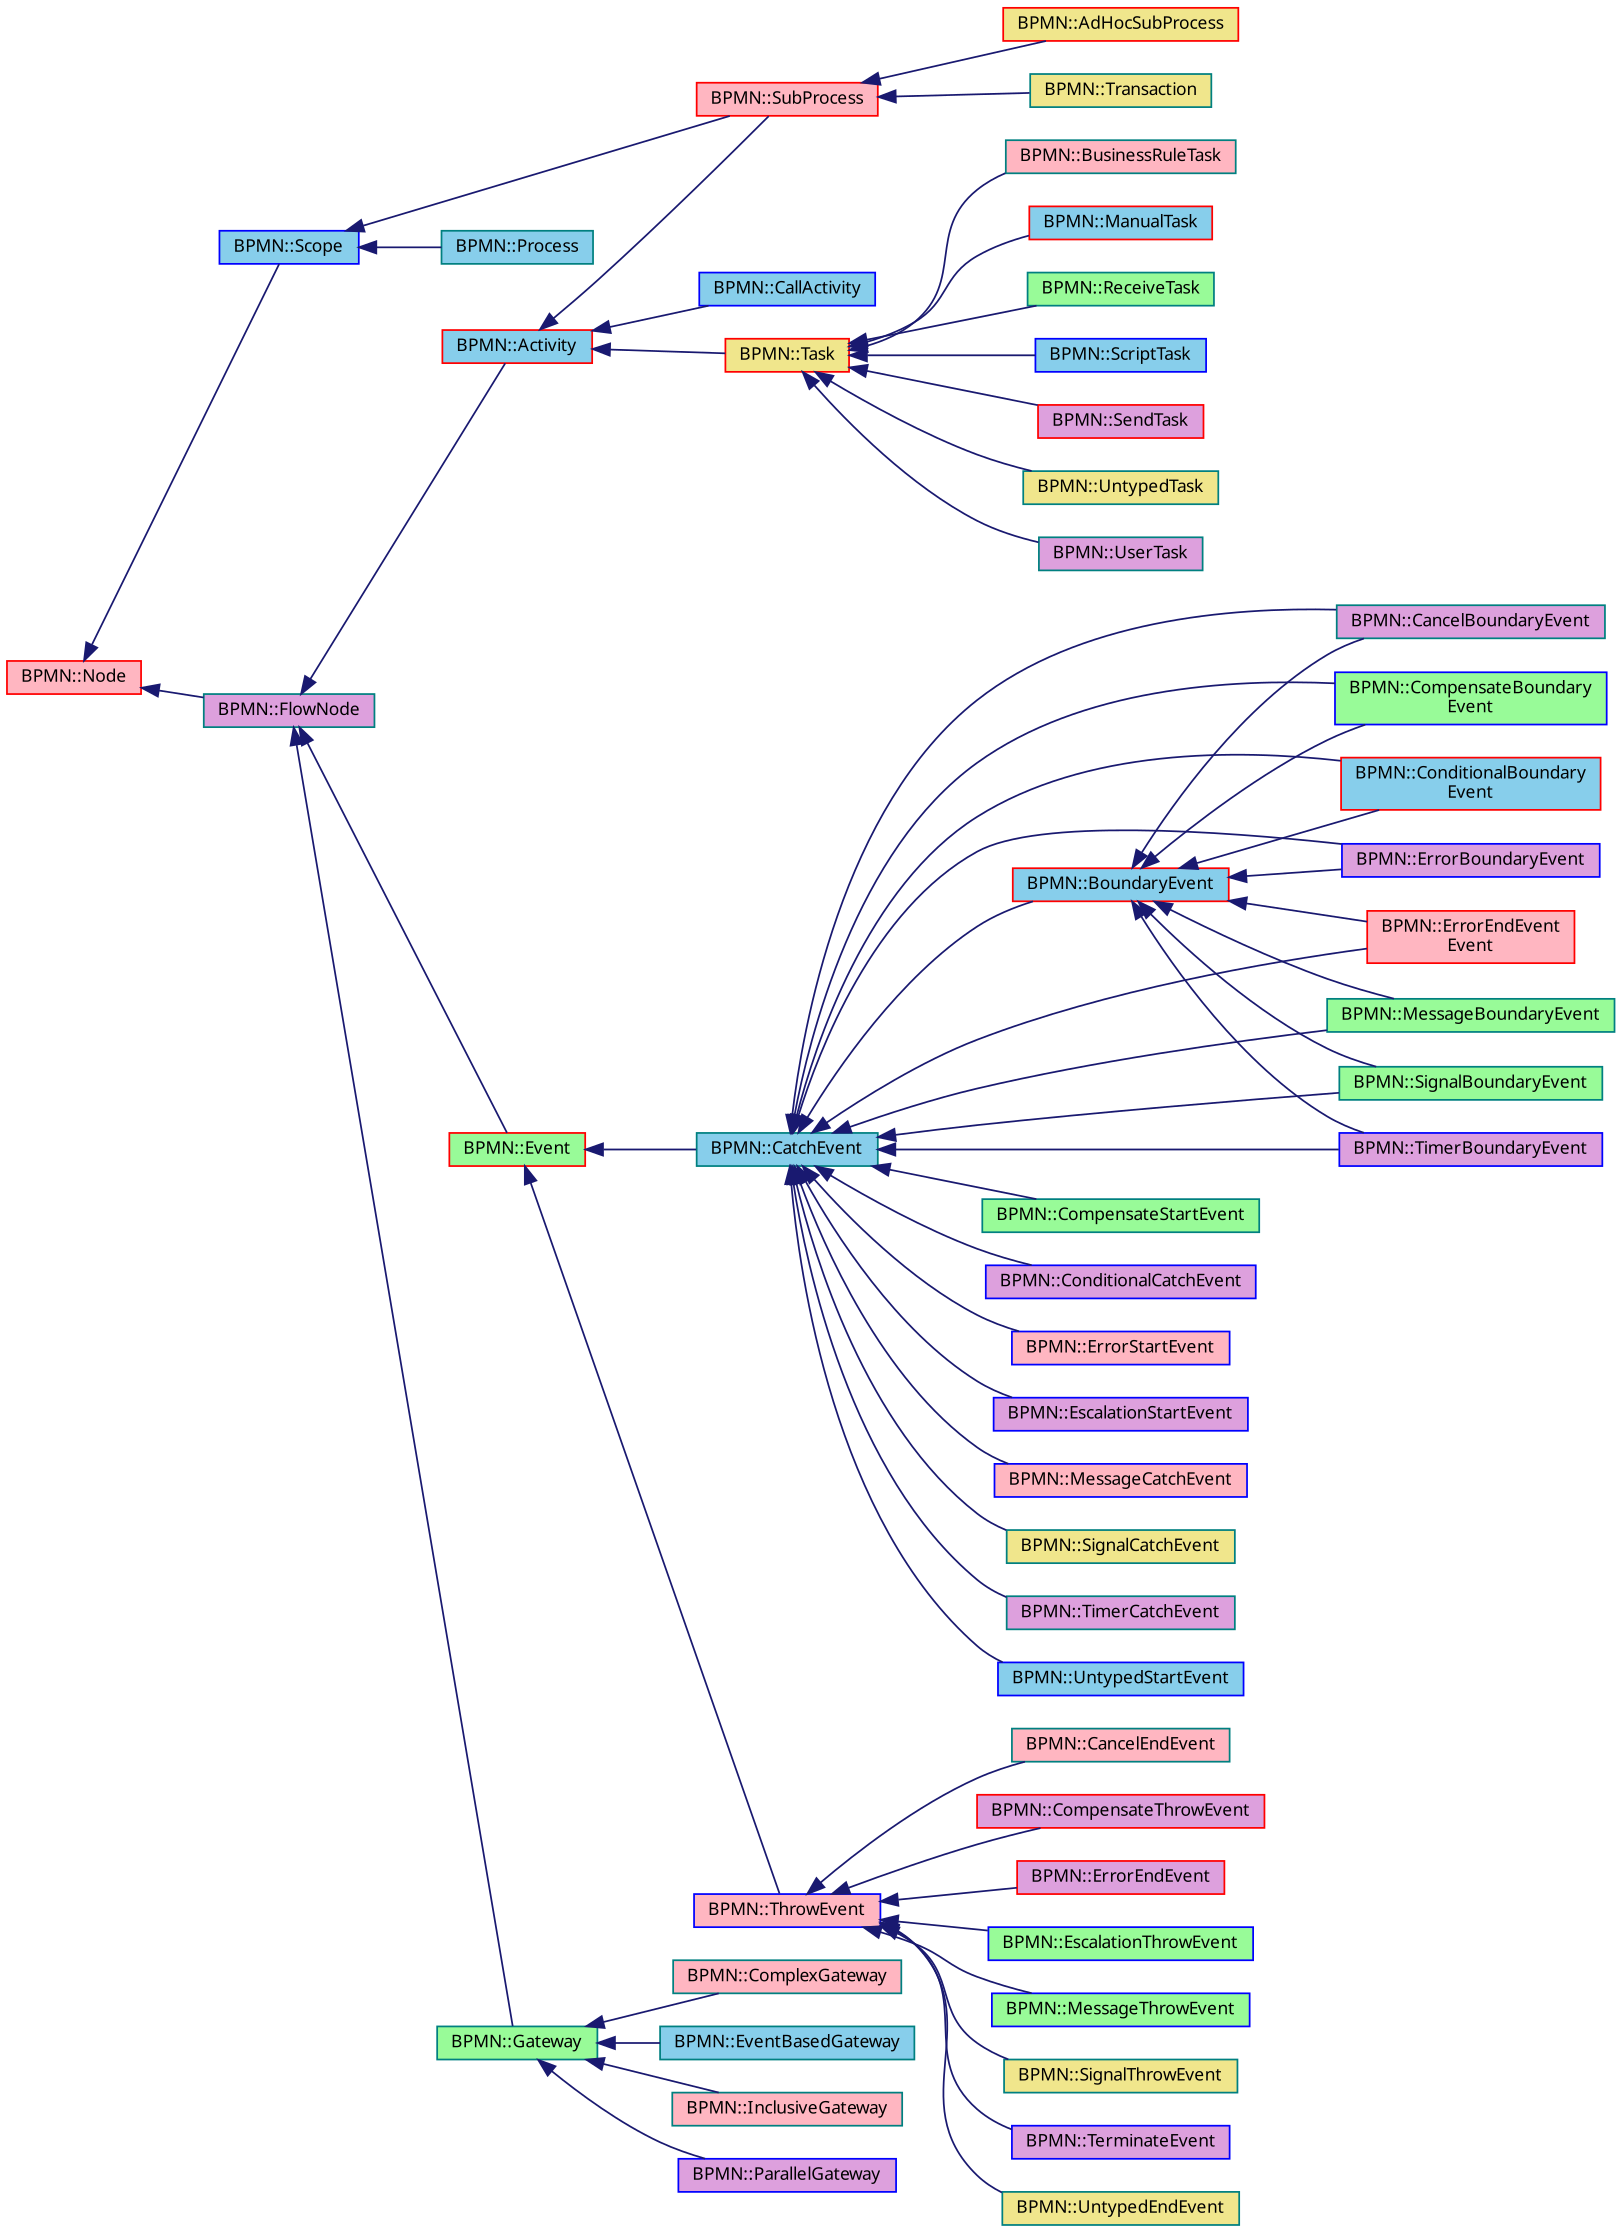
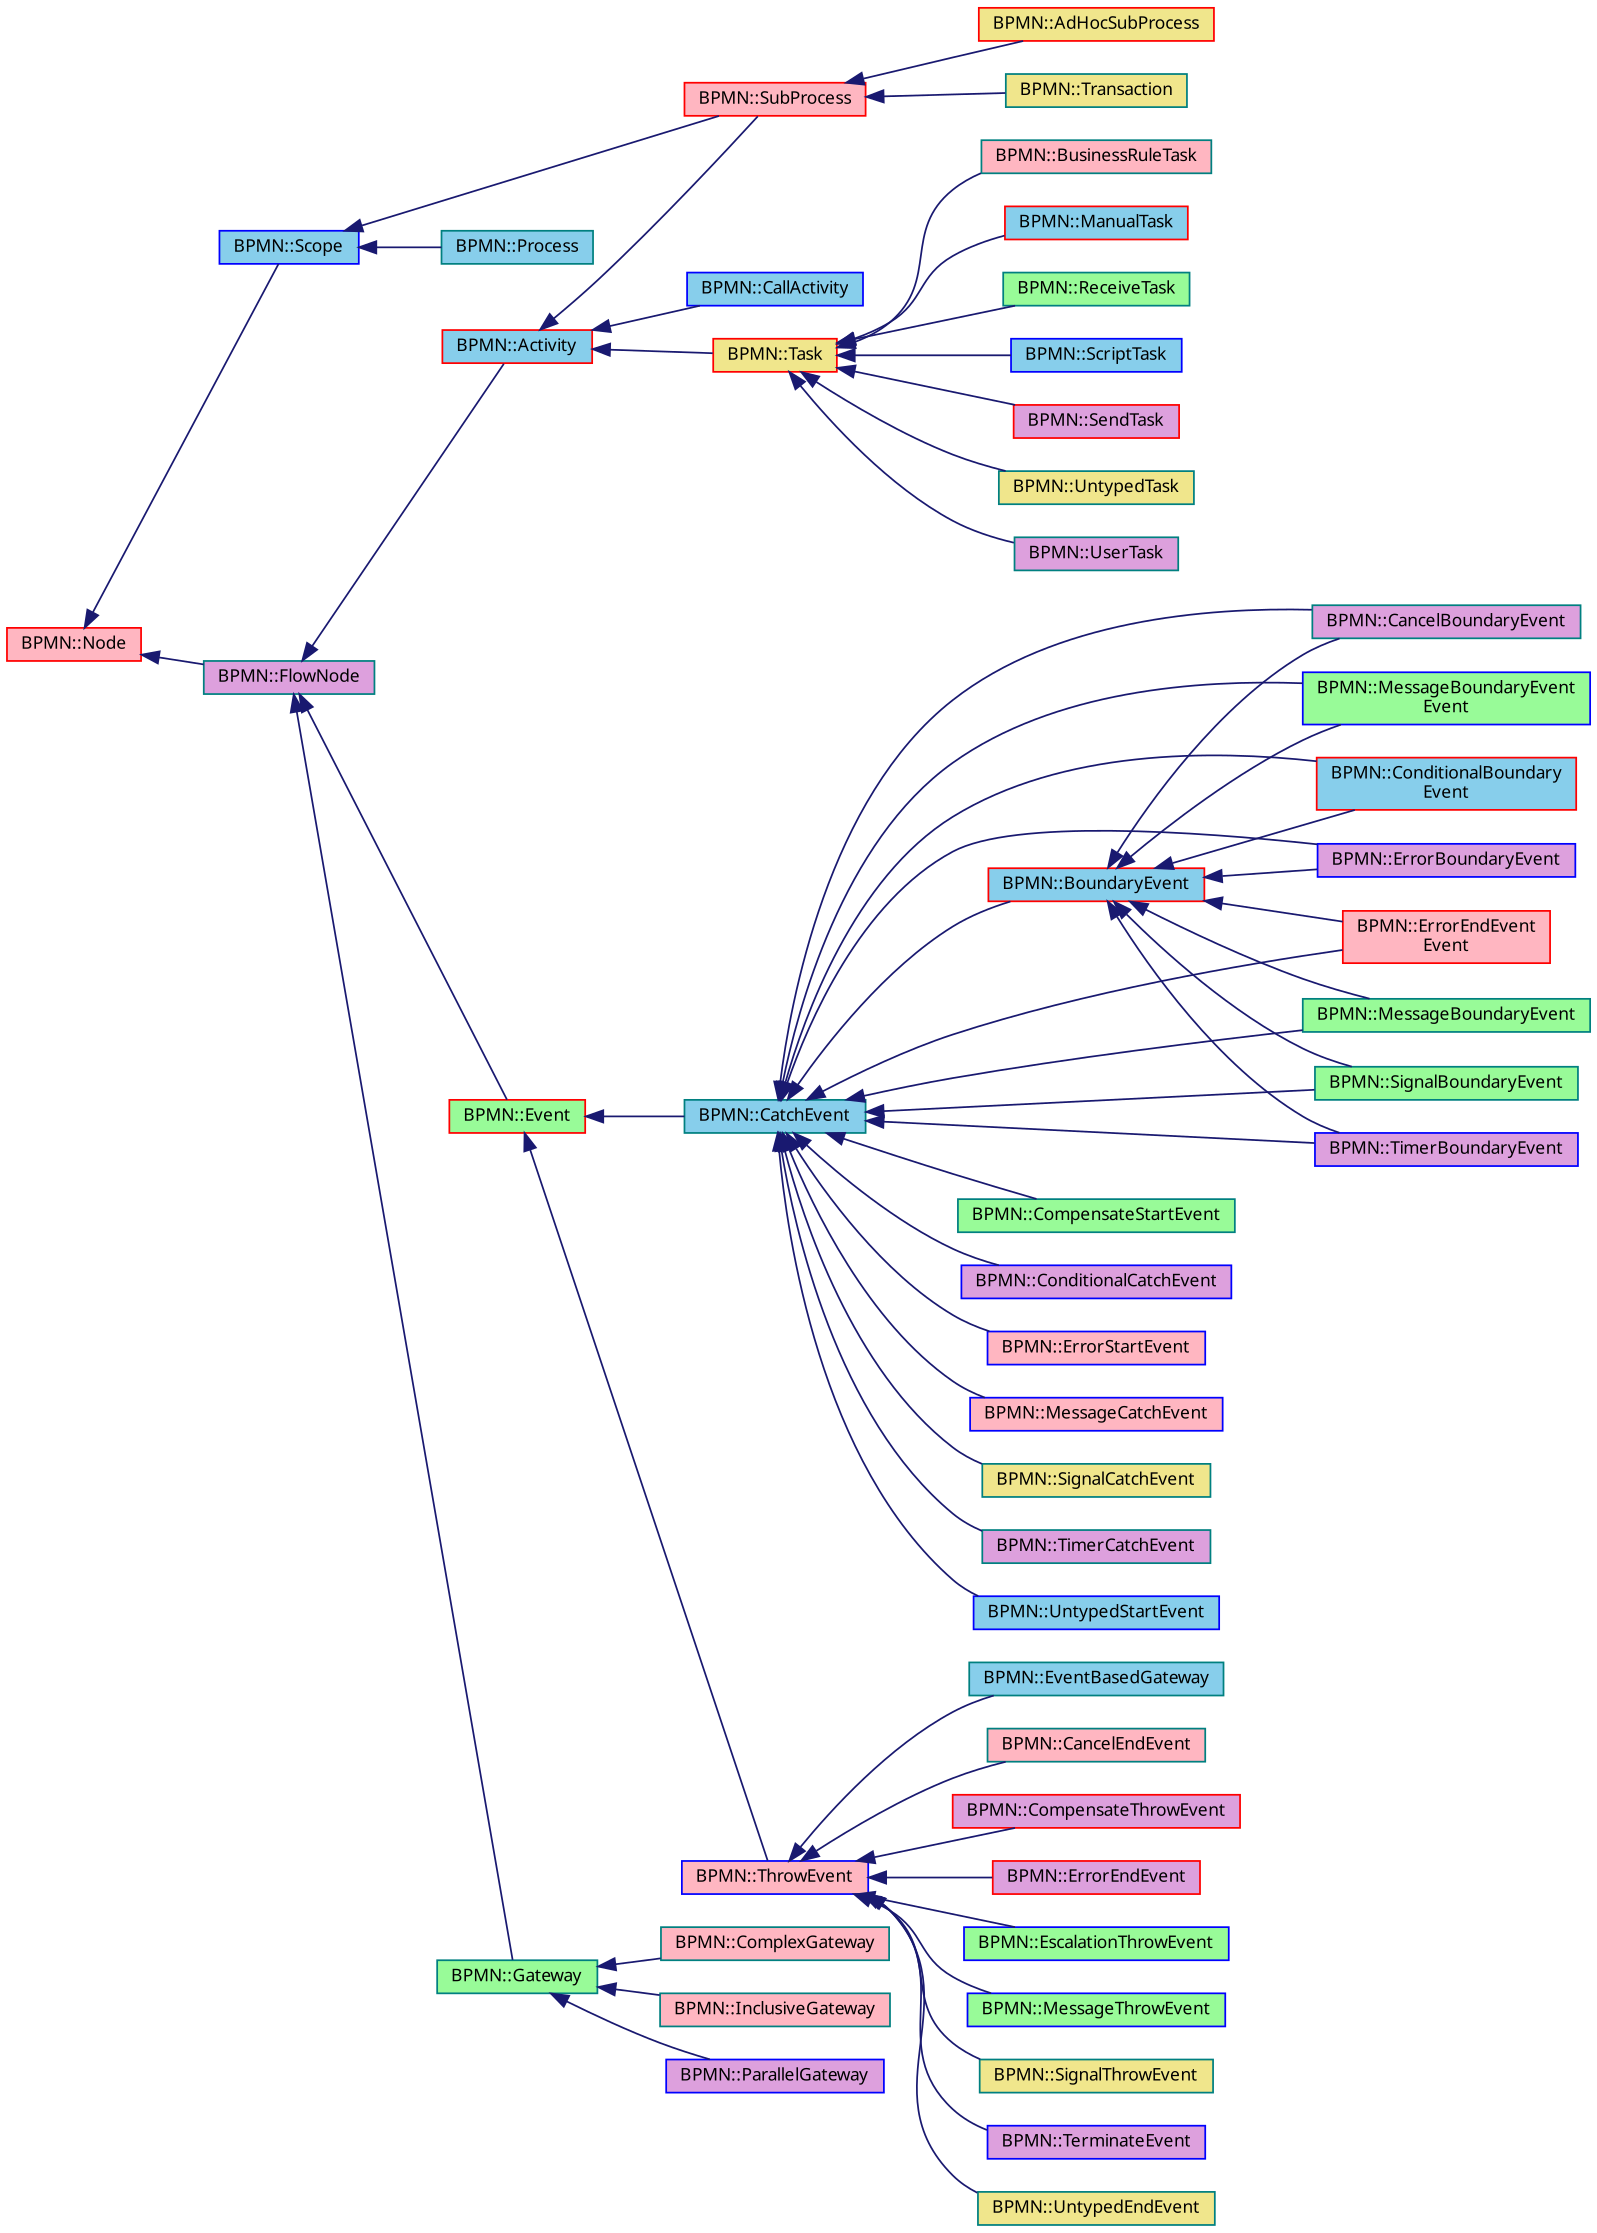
node "BPMN::CompensateBoundary Event": label "BPMN::CompensateBoundary Event" -> "BPMN::MessageBoundaryEvent Event"
node "BPMN::EscalationStartEvent": removed
edge "BPMN::EventBasedGateway" -> "BPMN::Gateway": now "BPMN::EventBasedGateway" -> "BPMN::ThrowEvent"
